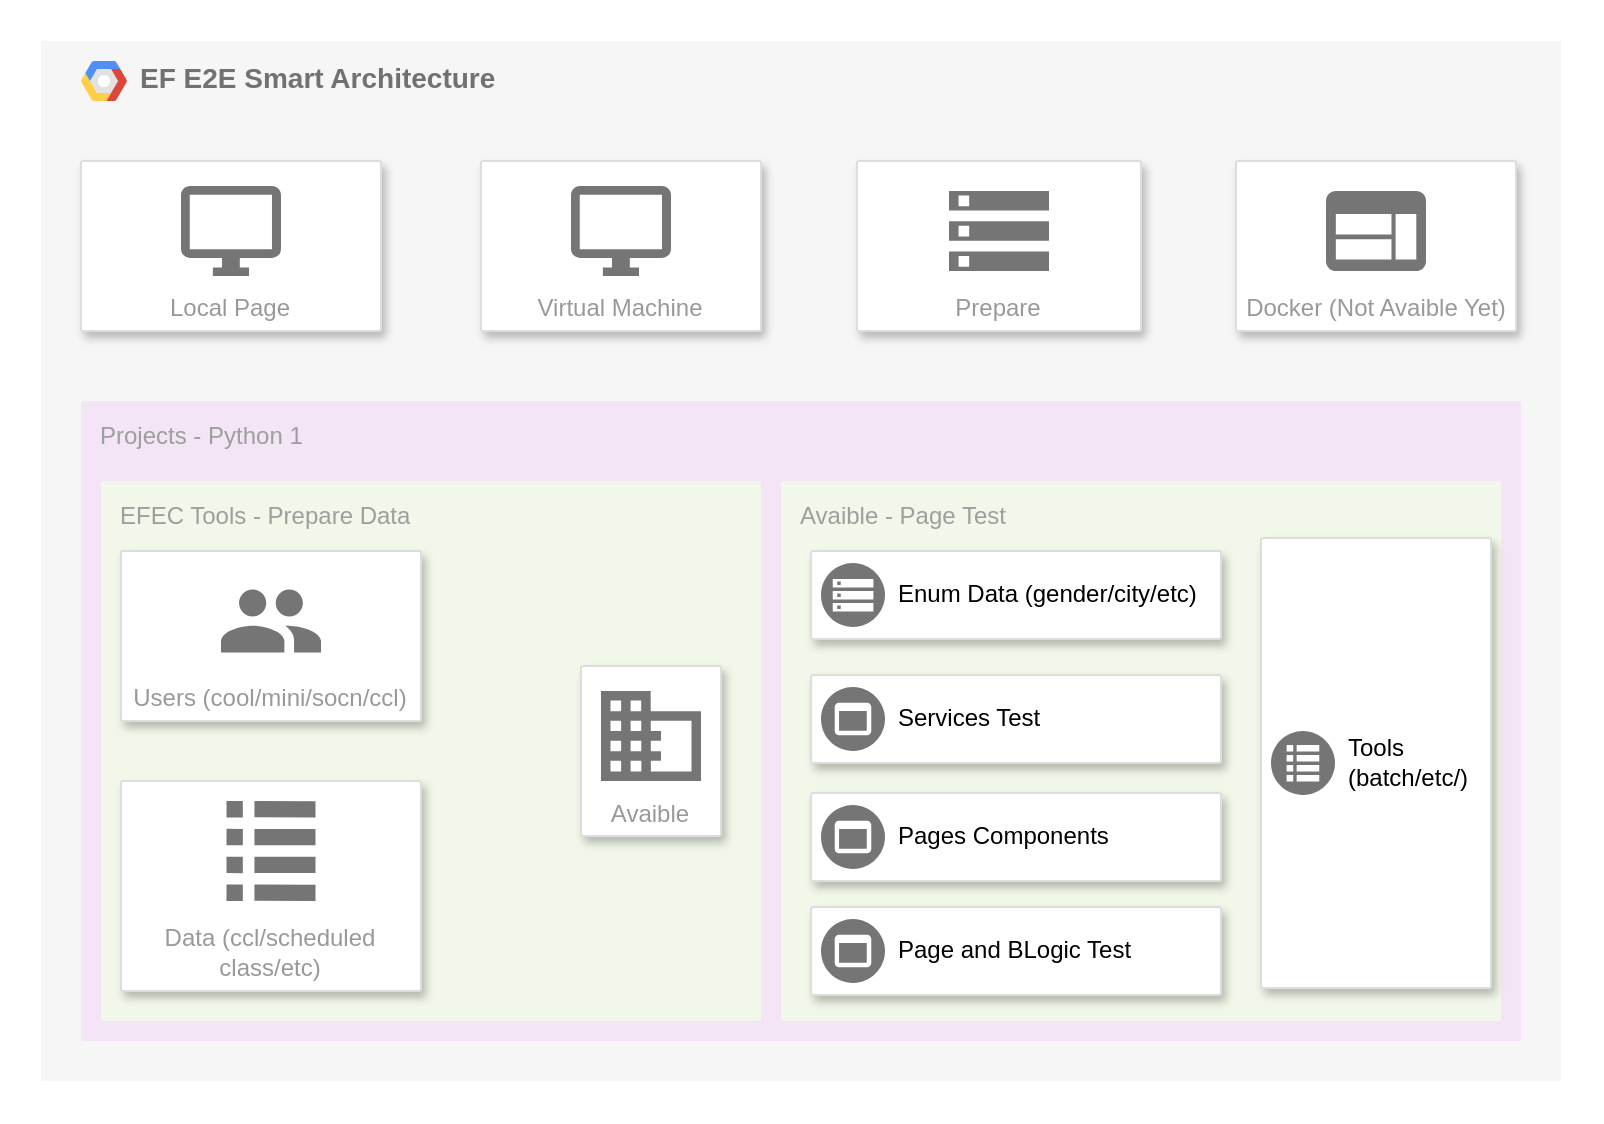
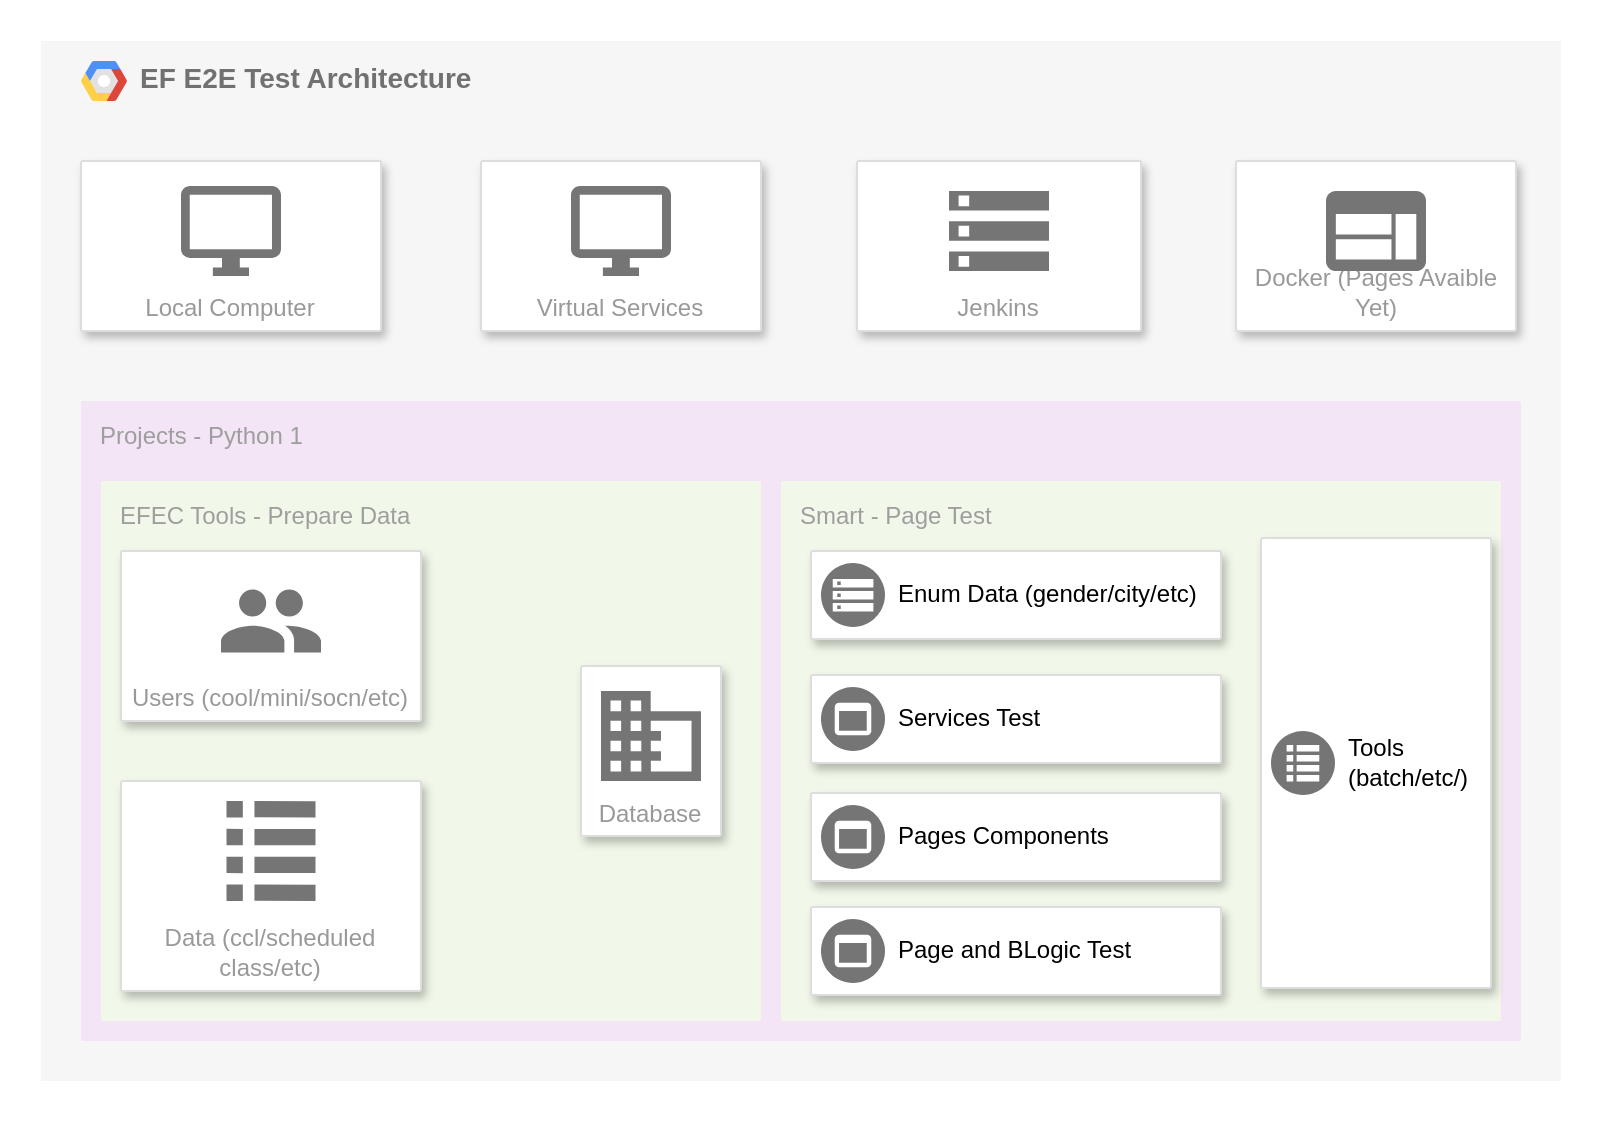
node "EF E2E Smart Architecture": label "EF E2E Smart Architecture" -> "EF E2E Test Architecture"
node "Docker (Not Avaible Yet)": label "Docker (Not Avaible Yet)" -> "Docker (Pages Avaible Yet)"
node "Local Page": label "Local Page" -> "Local Computer"
node "Virtual Machine": label "Virtual Machine" -> "Virtual Services"
node "Prepare": label "Prepare" -> "Jenkins"
node "Avaible - Page Test": label "Avaible - Page Test" -> "Smart - Page Test"
node "Users (cool/mini/socn/ccl)": label "Users (cool/mini/socn/ccl)" -> "Users (cool/mini/socn/etc)"
node "Avaible": label "Avaible" -> "Database"
